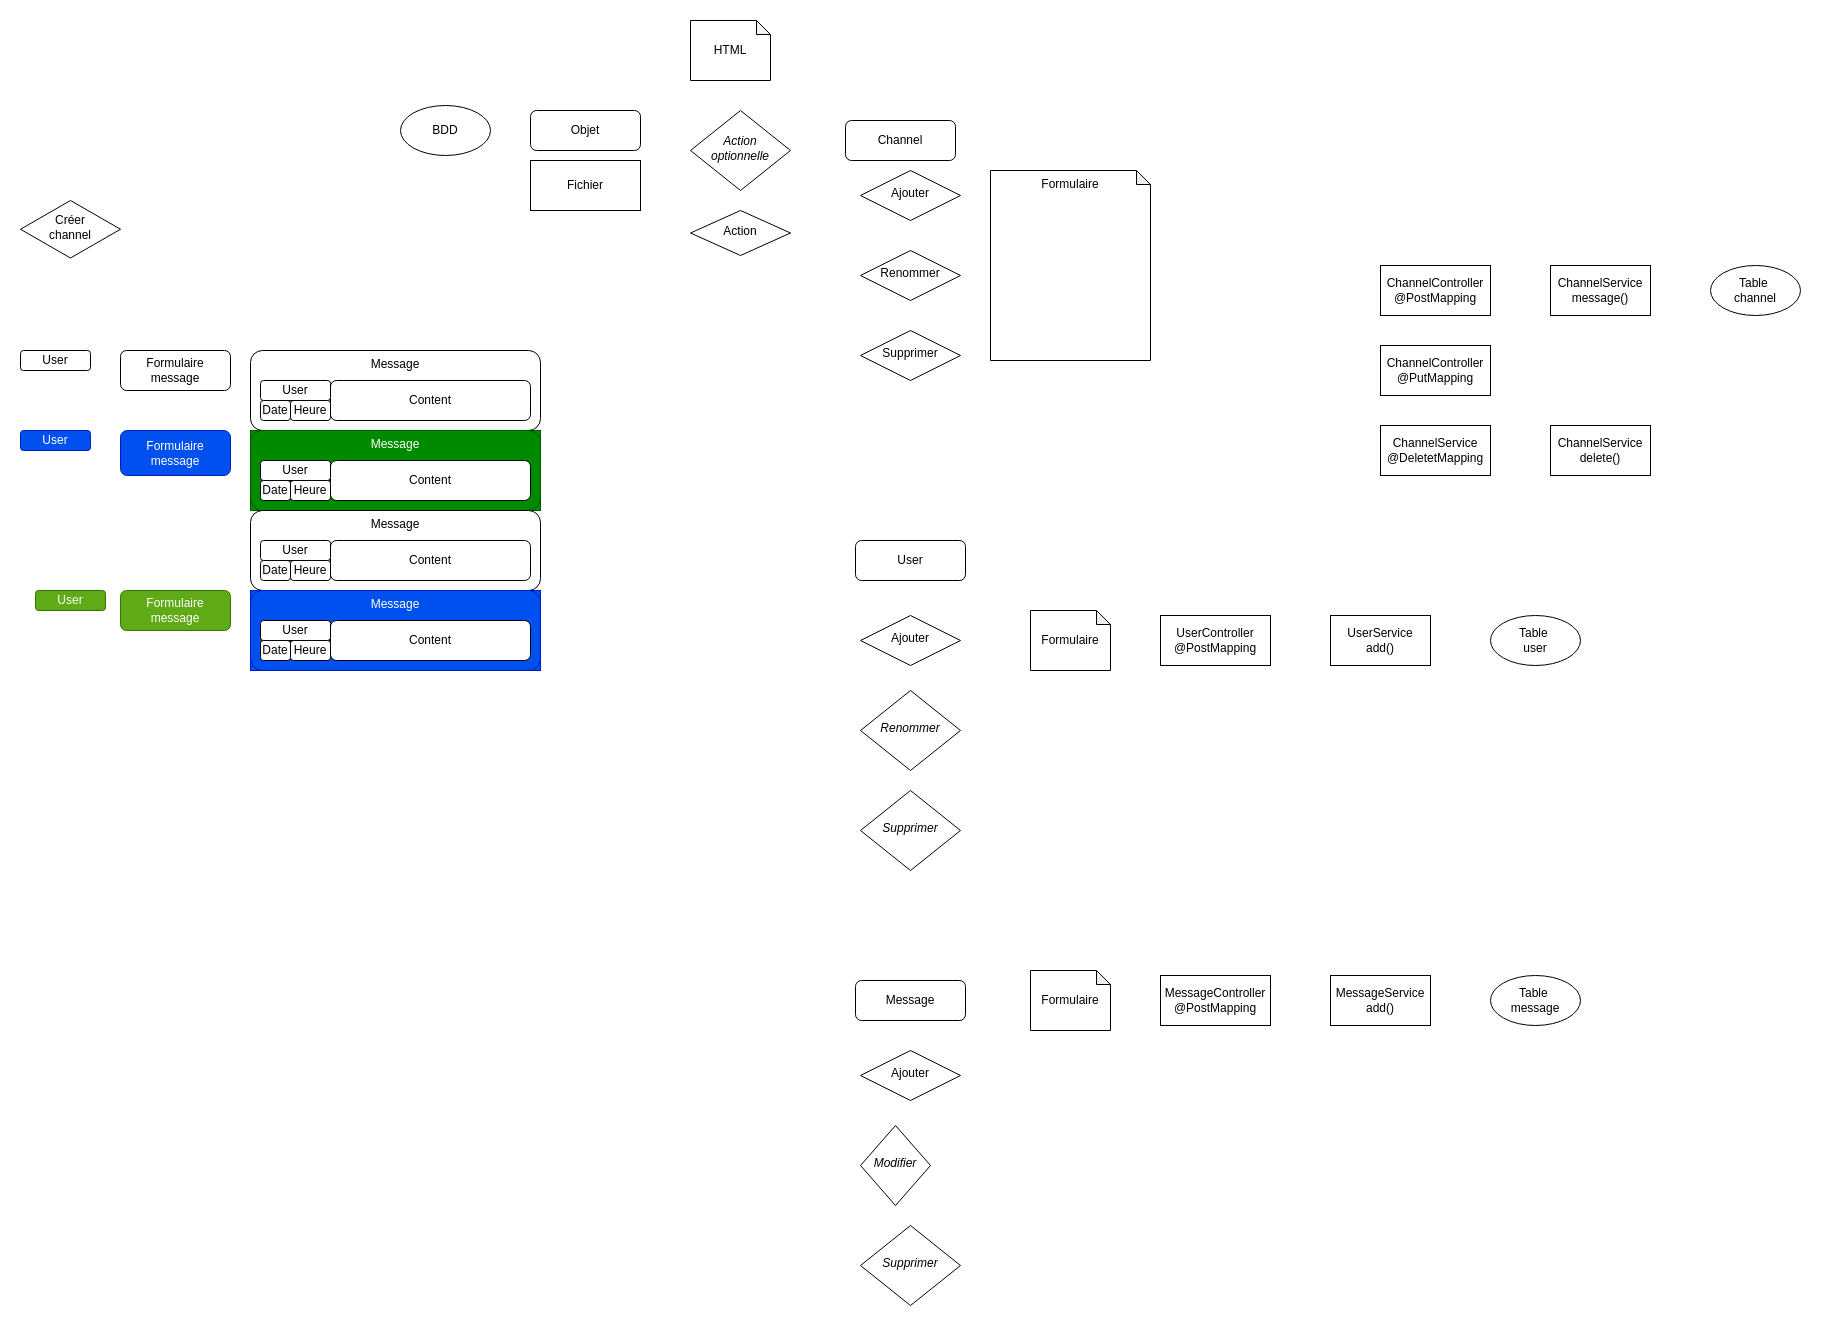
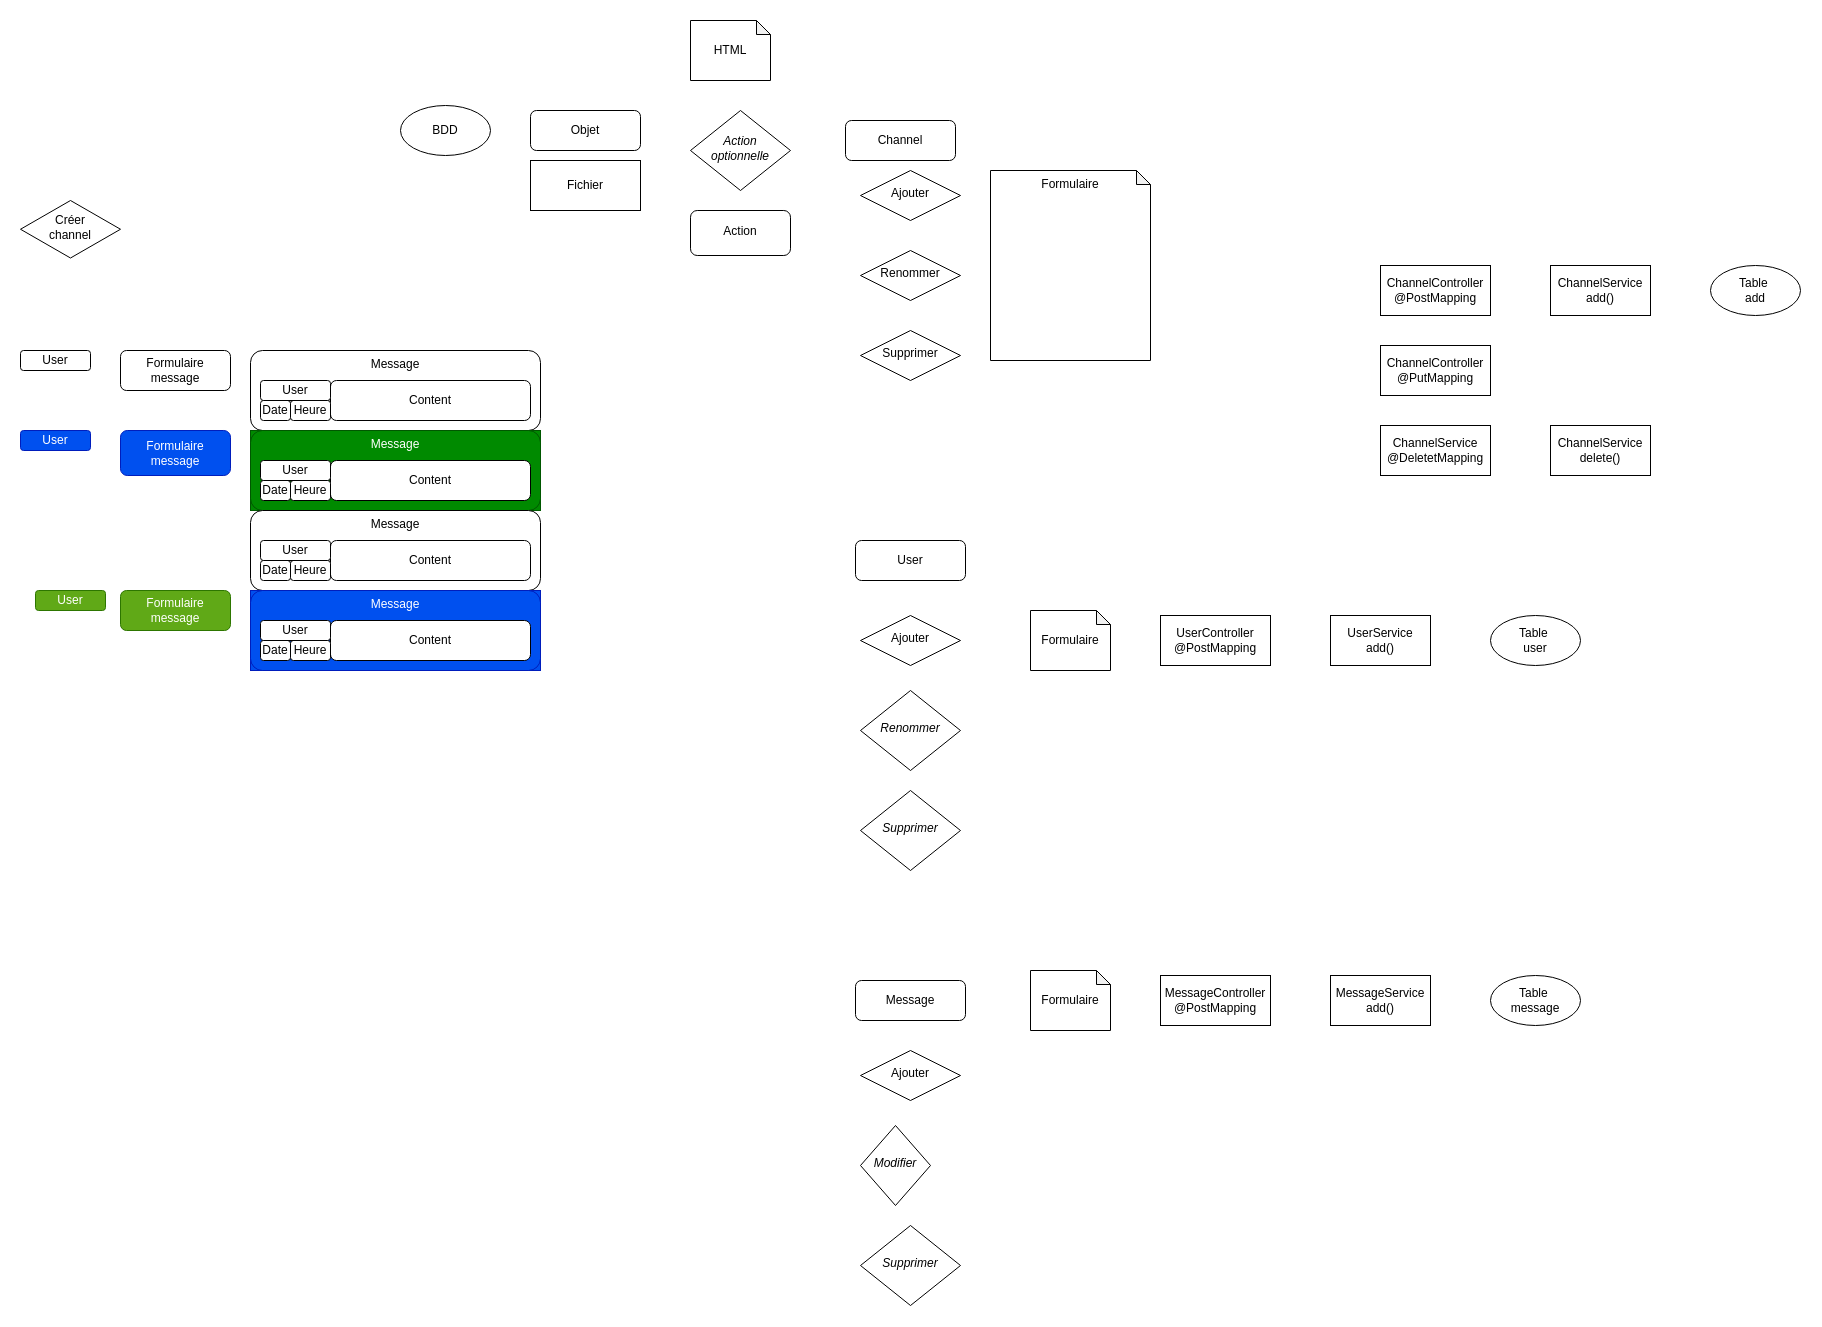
node "Action": shape diamond -> rounded rectangle
node "ChannelService message()": label "ChannelService message()" -> "ChannelService add()"
node "Table channel": label "Table channel" -> "Table add"
